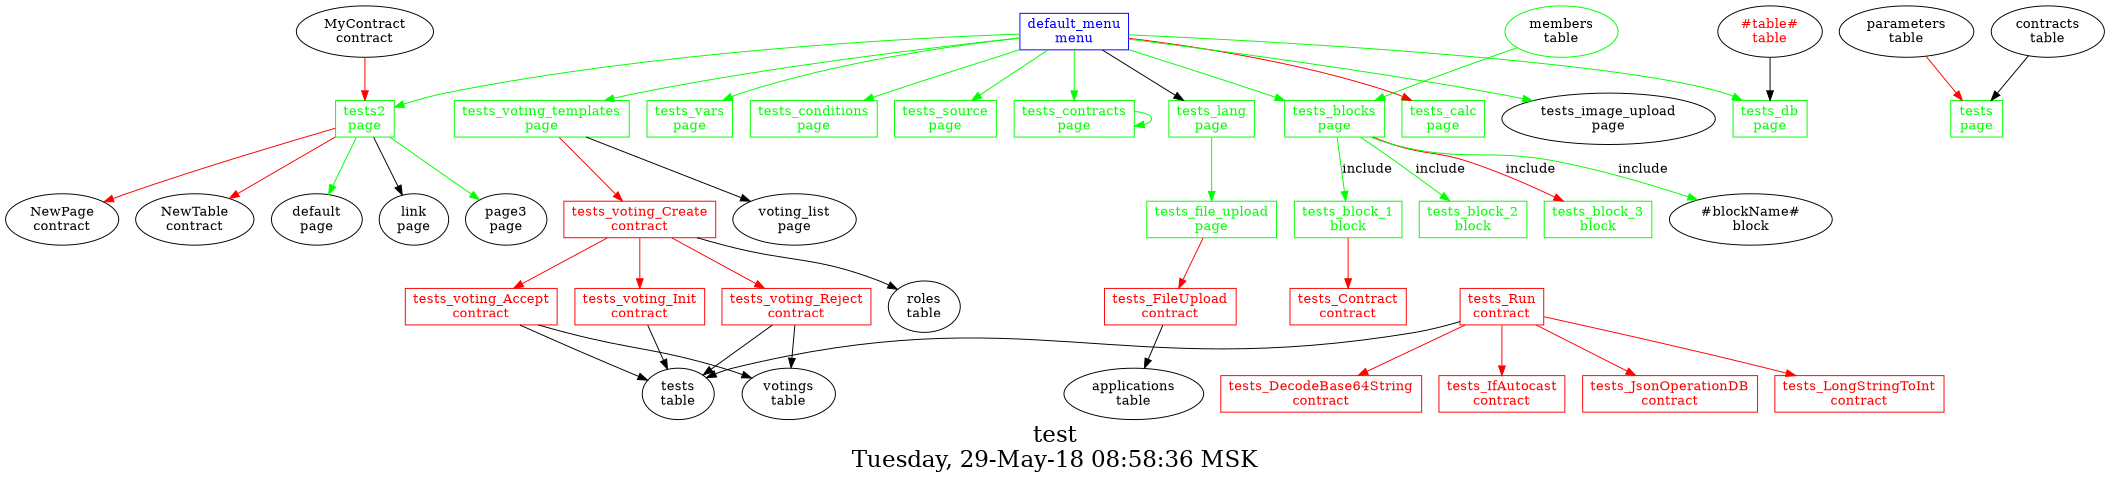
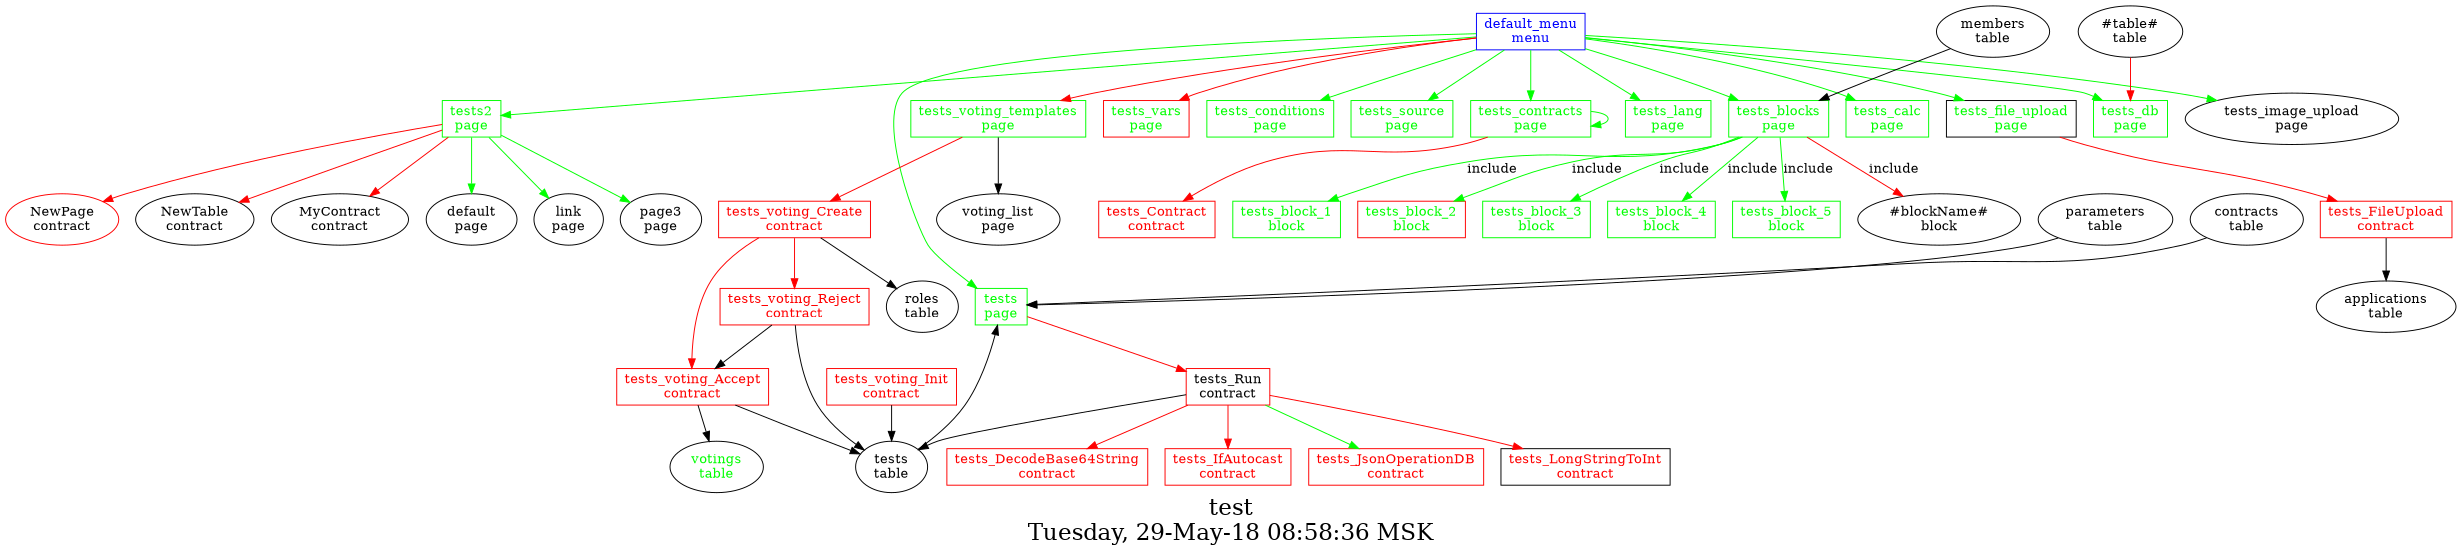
node "members table": color green -> black
node "#table# table": fontcolor red -> black
edge "default_menu menu" -> "tests page": added
edge "default_menu menu" -> "tests_voting_templates page": color green -> red
edge "default_menu menu" -> "tests_vars page": color green -> red
edge "default_menu menu" -> "tests_calc page": color red -> green
edge "members table" -> "tests_blocks page": color green -> black
edge "default_menu menu" -> "tests_lang page": color black -> green
edge "MyContract contract" -> "tests2 page": reversed
edge "#table# table" -> "tests_db page": color black -> red
edge "parameters table" -> "tests page": color red -> black
node "tests_vars page": color green -> red
edge "tests_blocks page" -> "#blockName# block": color green -> red
edge "tests_blocks page" -> "tests_block_3 block": color red -> green
edge "tests2 page" -> "link page": color black -> green
edge "tests_lang page" -> "tests_file_upload page": now "default_menu menu" -> "tests_file_upload page"
node "NewPage contract": color black -> red
node "tests_file_upload page": color green -> black
node "tests_block_2 block": color green -> red
node "tests_block_4 block": added
node "tests_block_5 block": added
edge "tests_voting_Create contract" -> "tests_voting_Init contract": removed
edge "tests_block_1 block" -> "tests_Contract contract": now "tests_contracts page" -> "tests_Contract contract"
node "tests_Run contract": fontcolor red -> black
edge "tests_voting_Reject contract" -> "votings table": now "tests_voting_Reject contract" -> "tests_voting_Accept contract"
edge "tests page" -> "tests_Run contract": added
edge "tests_Run contract" -> "tests_JsonOperationDB contract": color red -> green
node "votings table": fontcolor black -> green
node "tests_LongStringToInt contract": color red -> black
edge "tests table" -> "tests page": added
